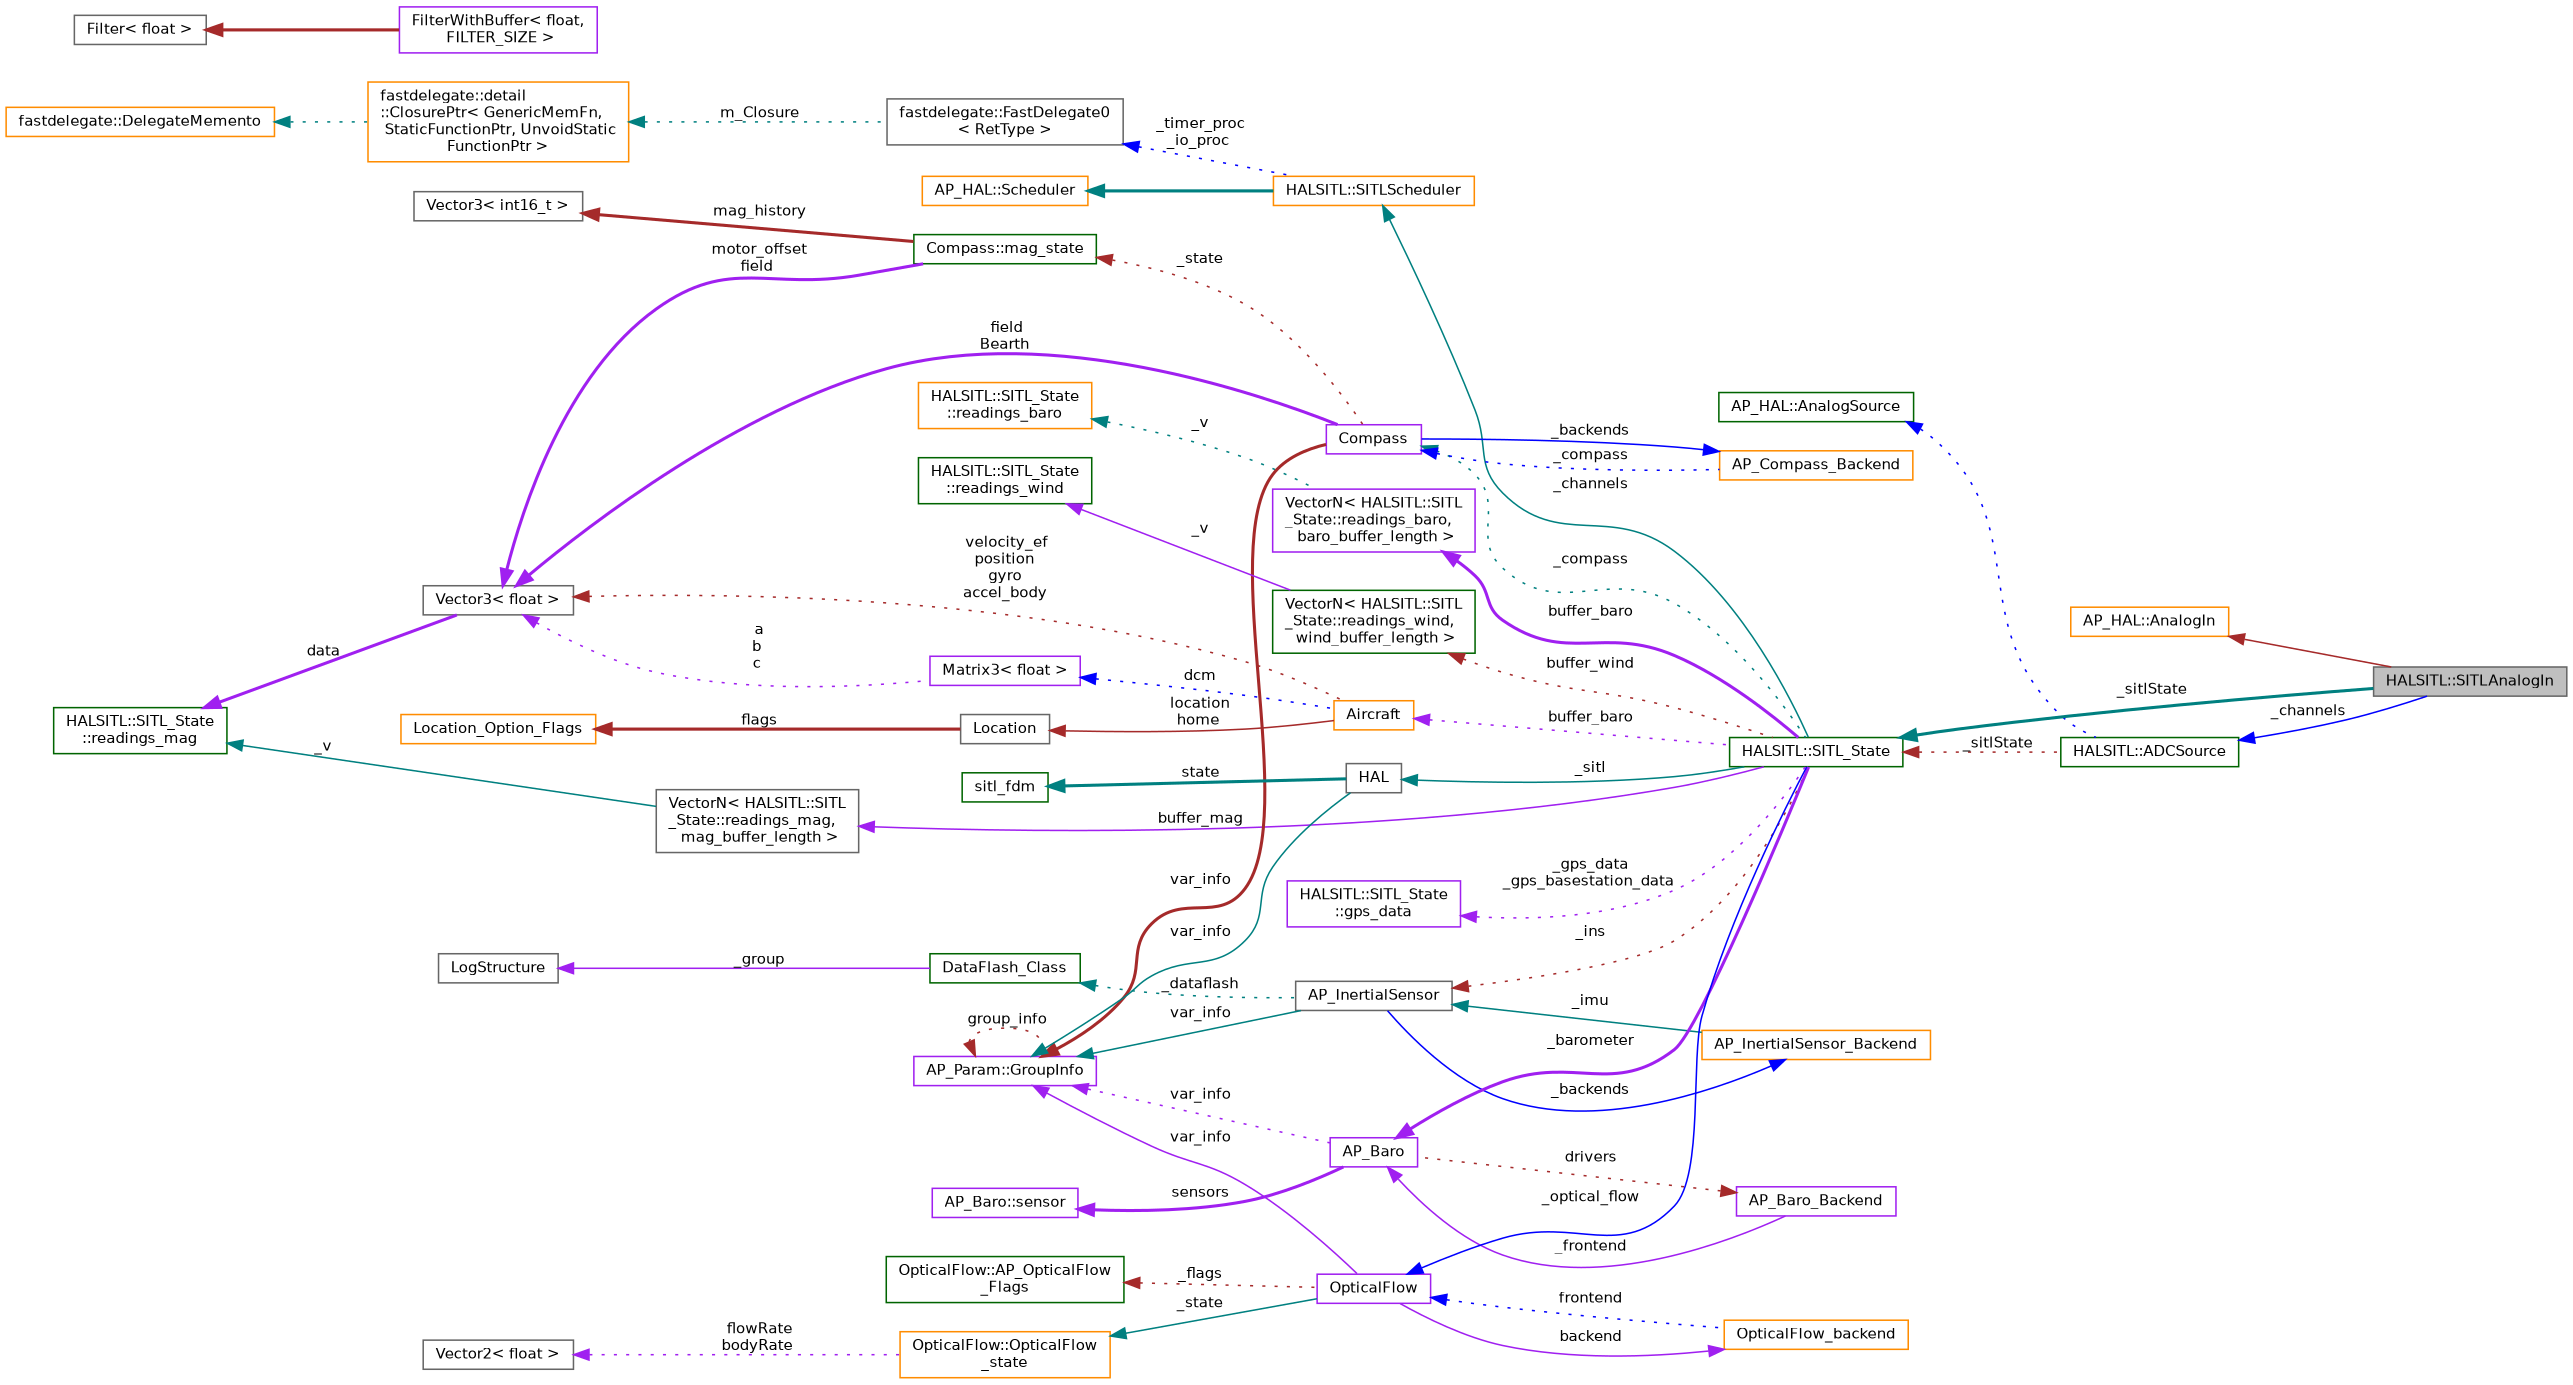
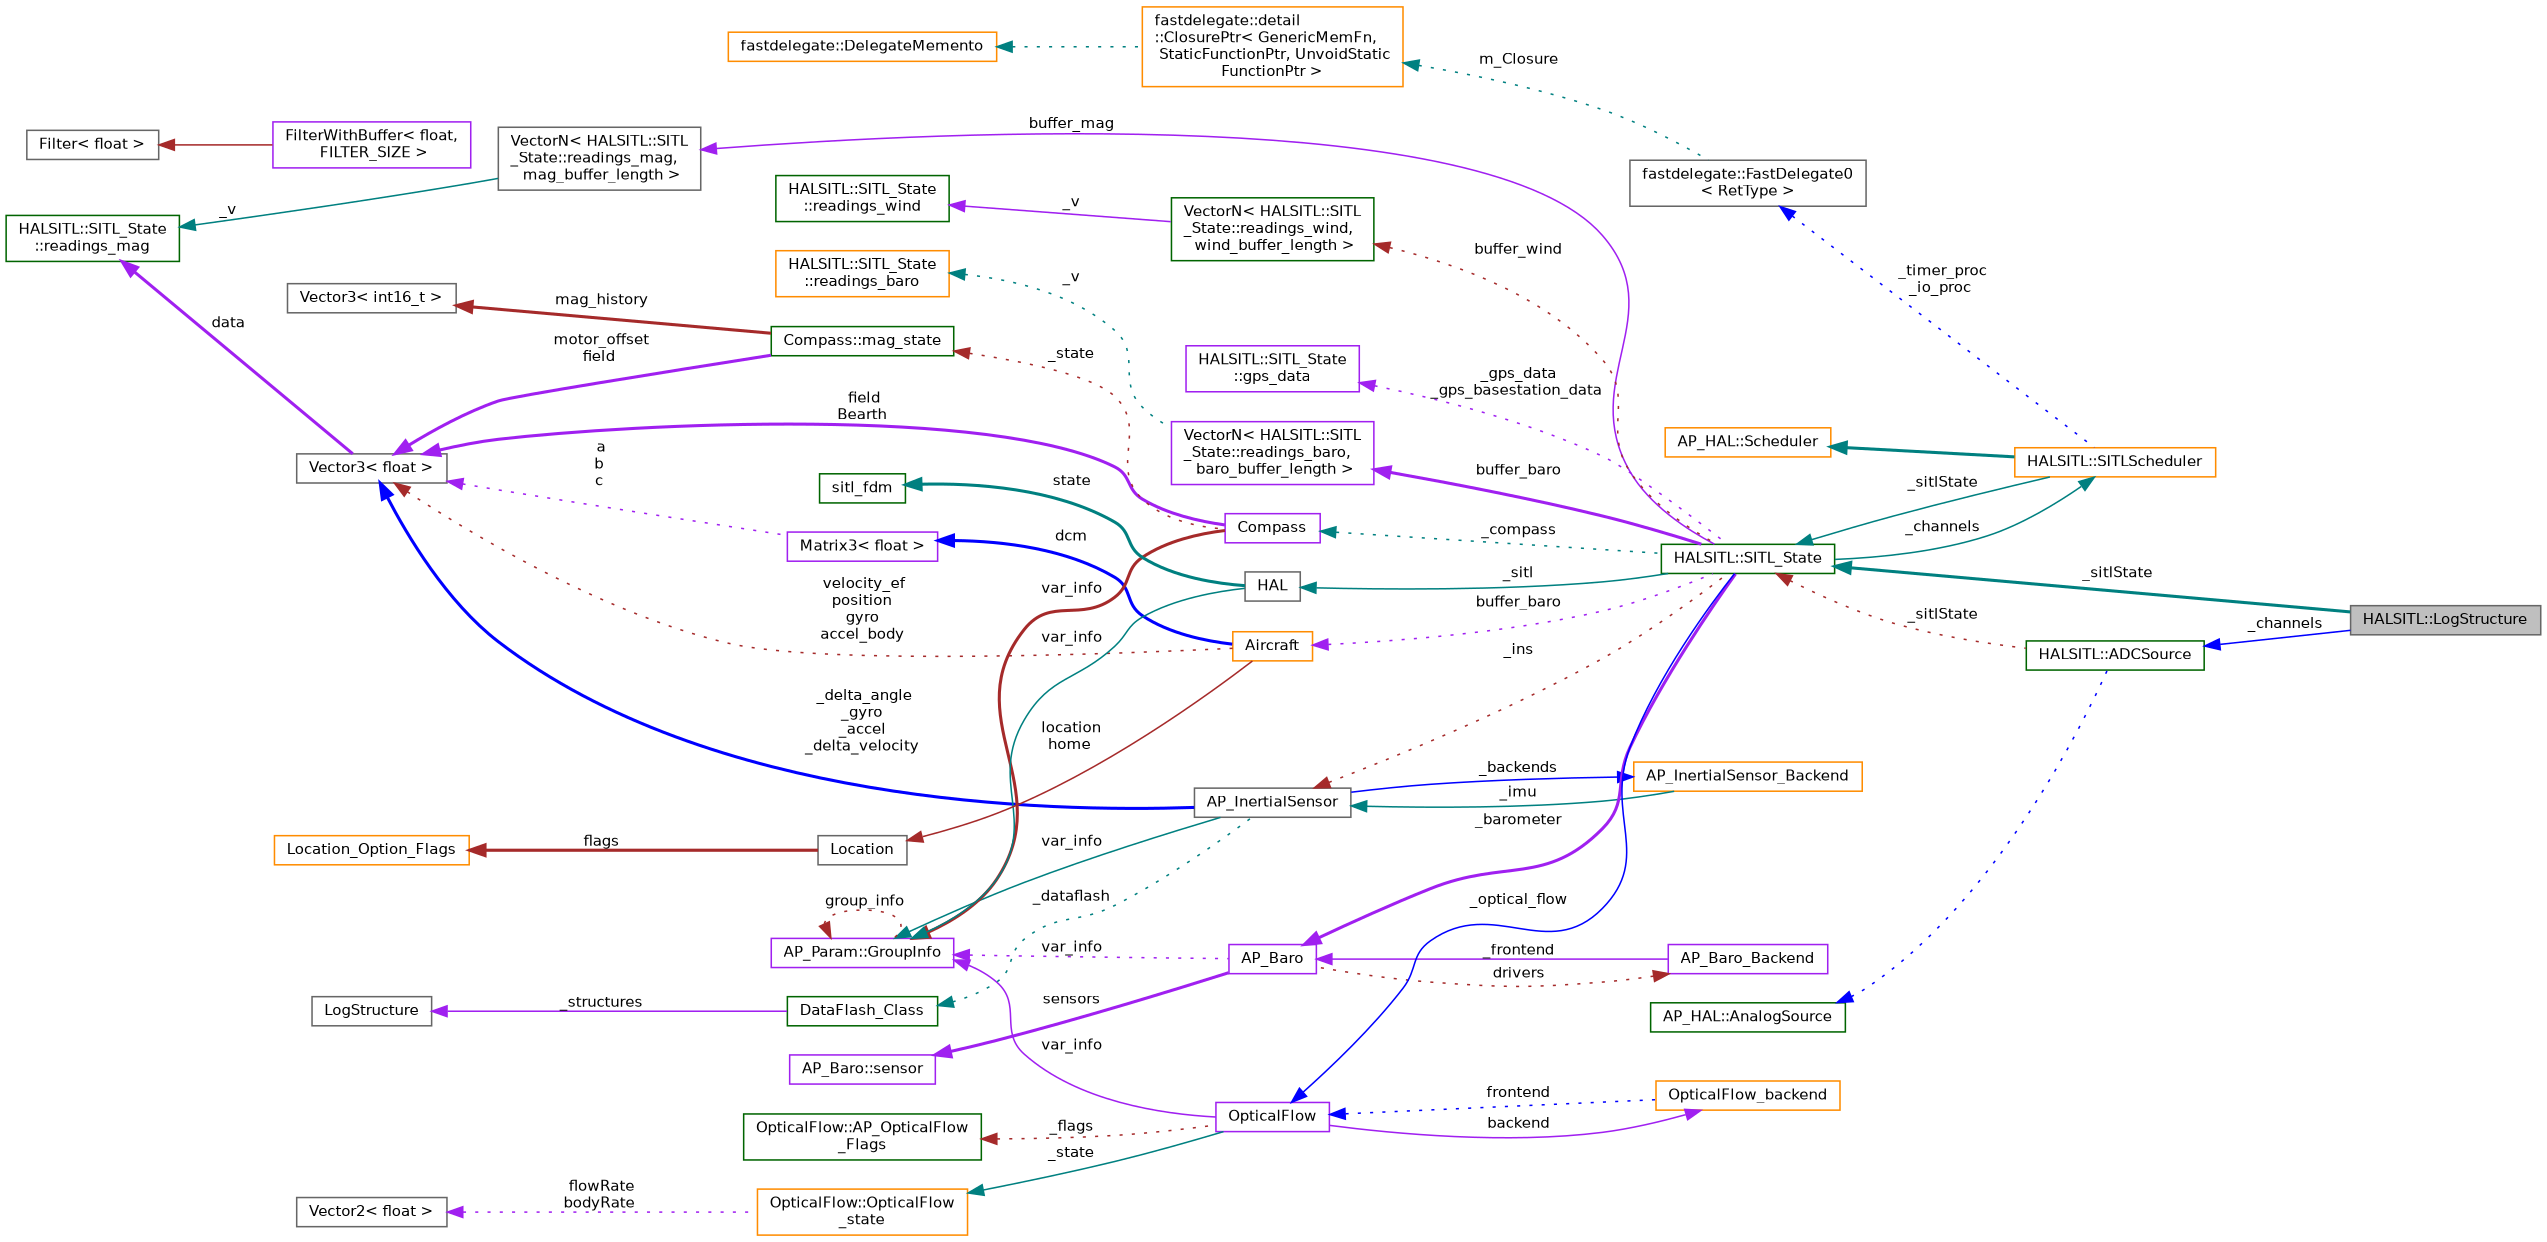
edge "FilterWithBuffer< float, FILTER_SIZE >" -> "Filter< float >": style bold -> solid
node "AP_Compass_Backend": removed
edge "HALSITL::SITLScheduler" -> "HALSITL::SITL_State": added, label "_sitlState"
node "AP_HAL::AnalogIn": removed
node "HALSITL::SITLAnalogIn": label "HALSITL::SITLAnalogIn" -> "HALSITL::LogStructure"
edge "Aircraft" -> "Matrix3< float >": style dotted -> bold
edge "AP_InertialSensor" -> "Vector3< float >": added, label "_delta_angle _gyro _accel _delta_velocity"
edge "DataFlash_Class" -> "LogStructure": label " _group" -> " _structures"
